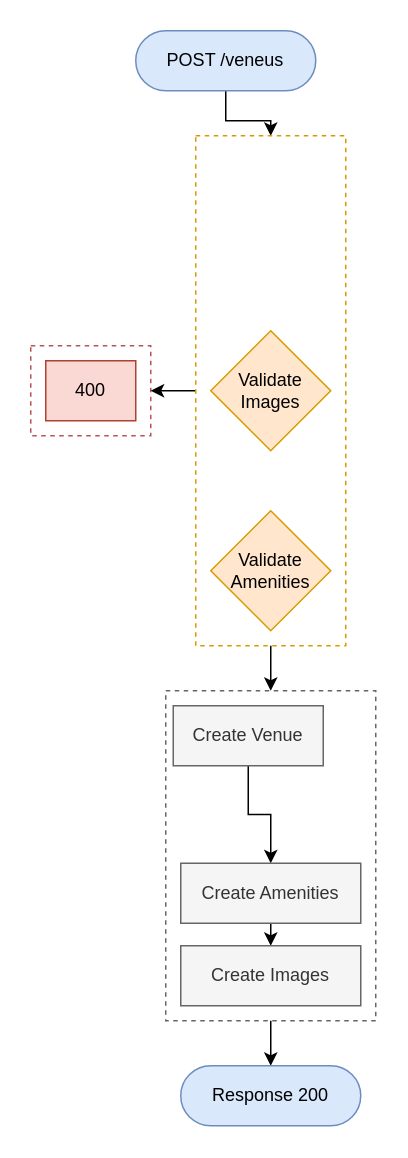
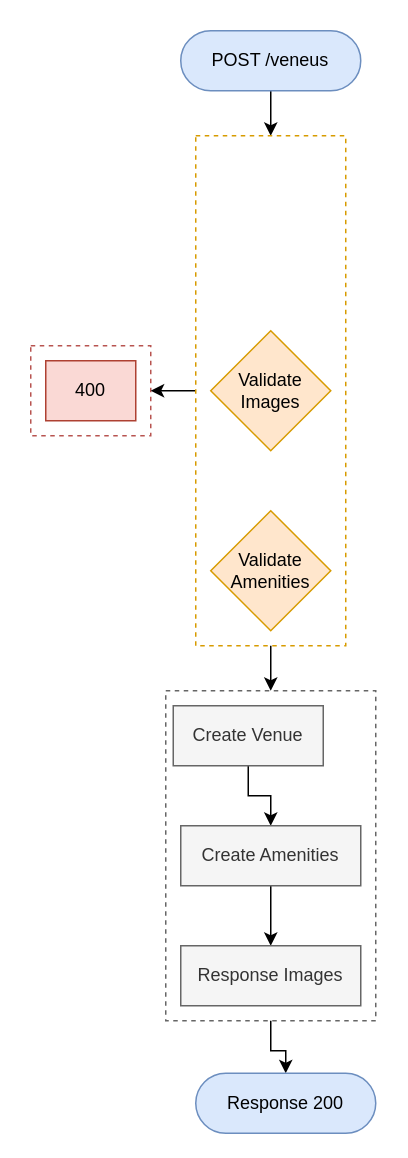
node "POST /veneus": moved (226, 61) -> (271, 61)
node "Create Amenities": moved (271, 893) -> (271, 856)
node "Create Images": label "Create Images" -> "Response Images"
node "Response 200": moved (271, 1096) -> (286, 1103)
